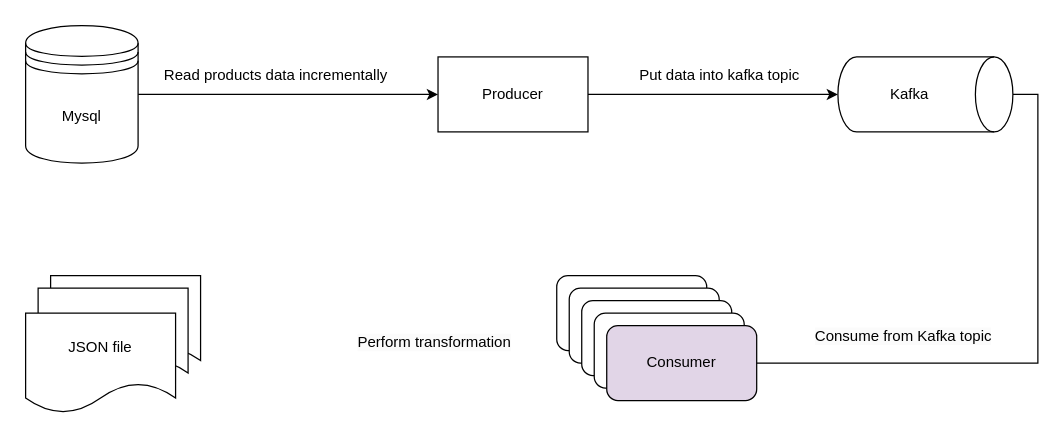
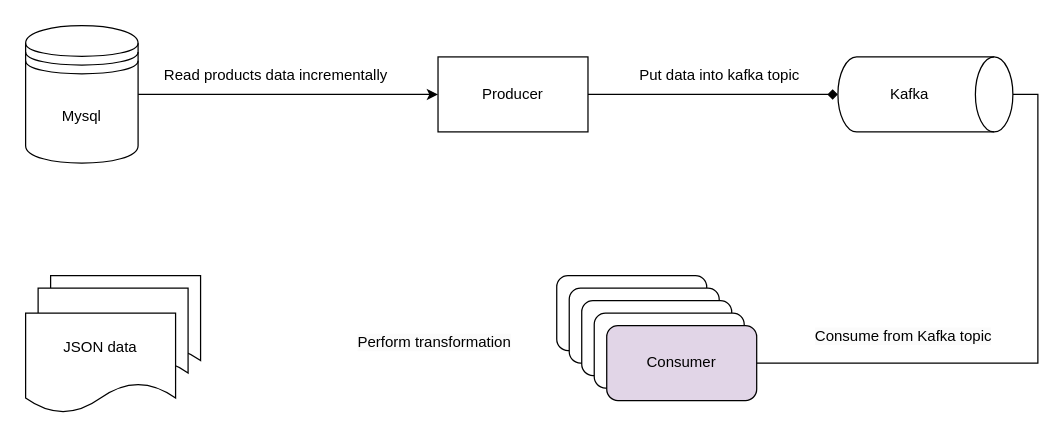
edge "Producer" -> "Kafka": arrowhead classic -> diamond
node "JSON file": label "JSON file" -> "JSON data"
